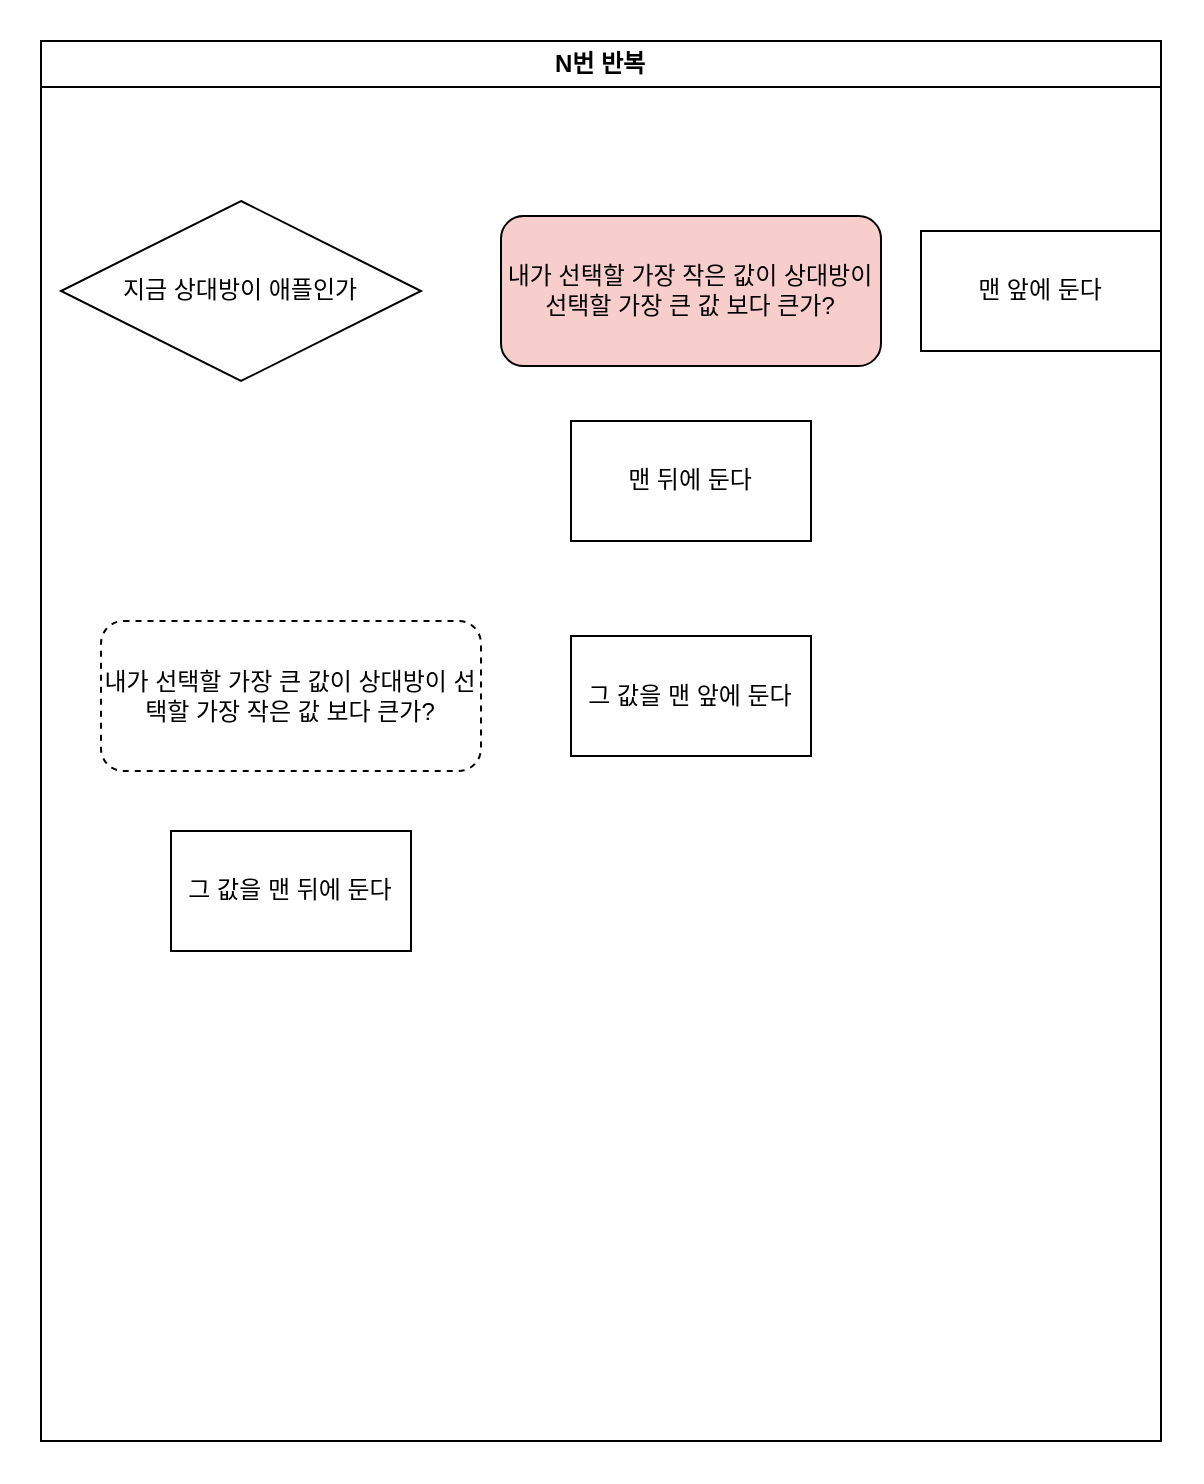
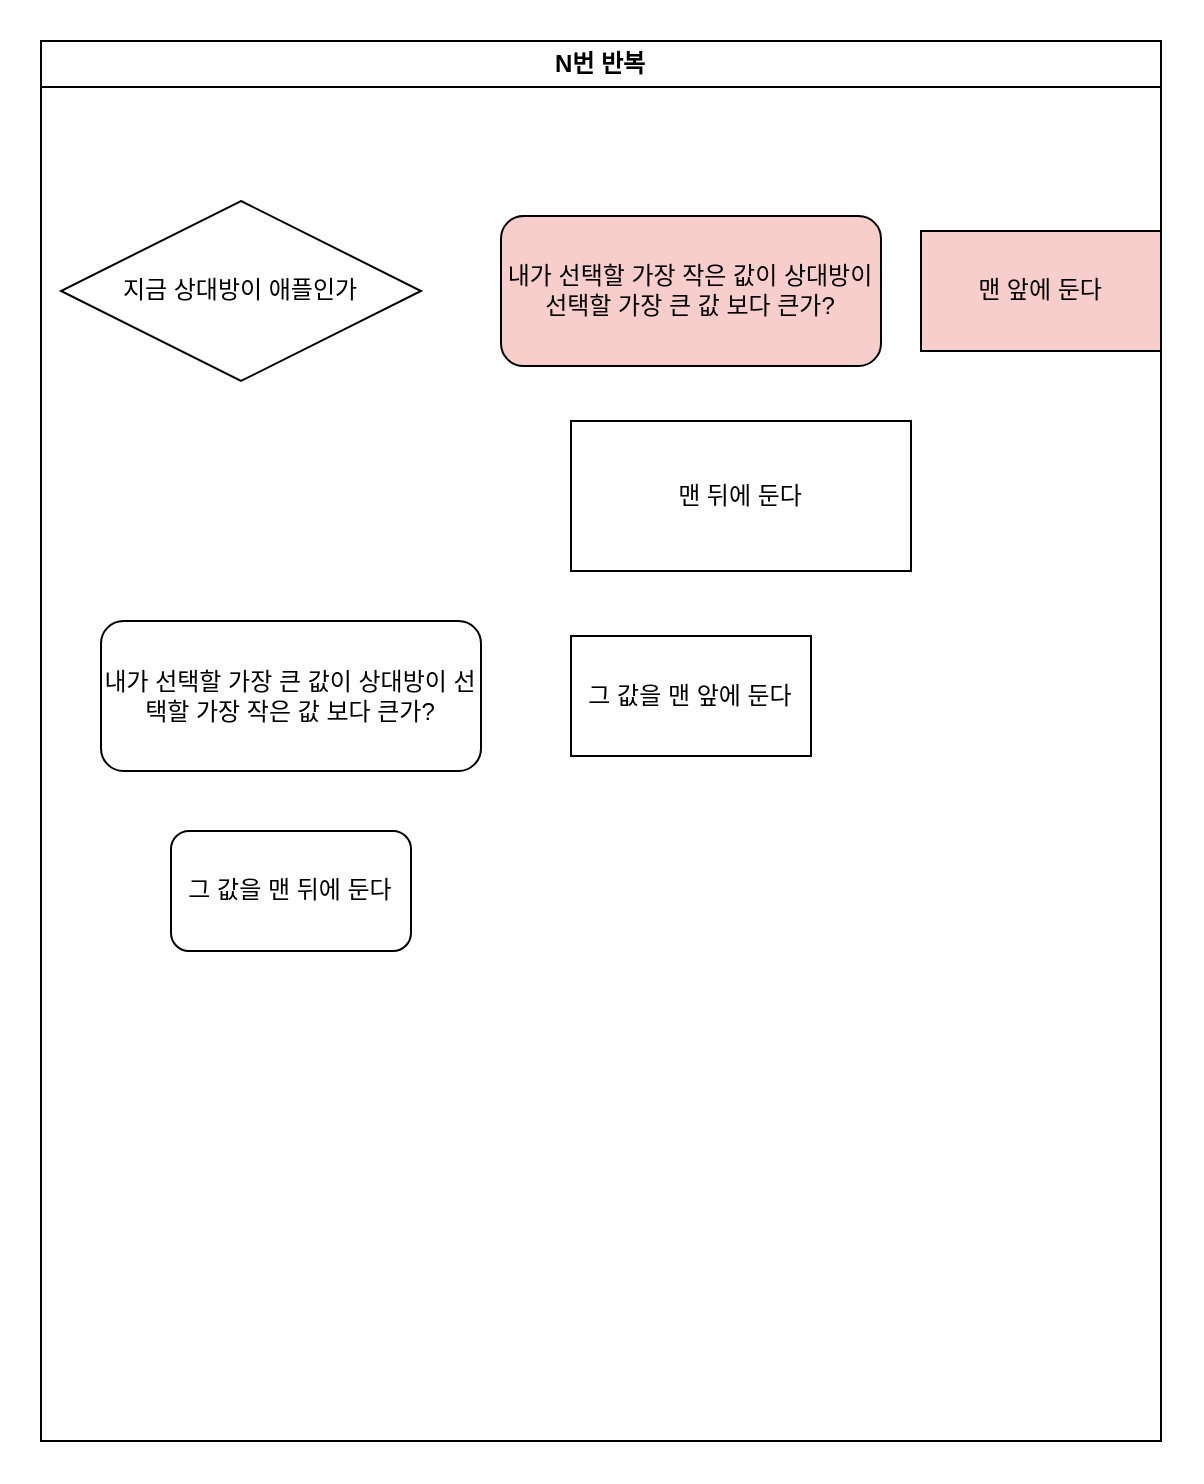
node "맨 앞에 둔다": fillcolor #ffffff -> #f8cecc
node "맨 뒤에 둔다": size 240x120 -> 340x150
node "내가 선택할 가장 큰 값이 상대방이 선택할 가장 작은 값 보다 큰가?": style dashed -> solid
node "그 값을 맨 뒤에 둔다": shape rectangle -> rounded rectangle
